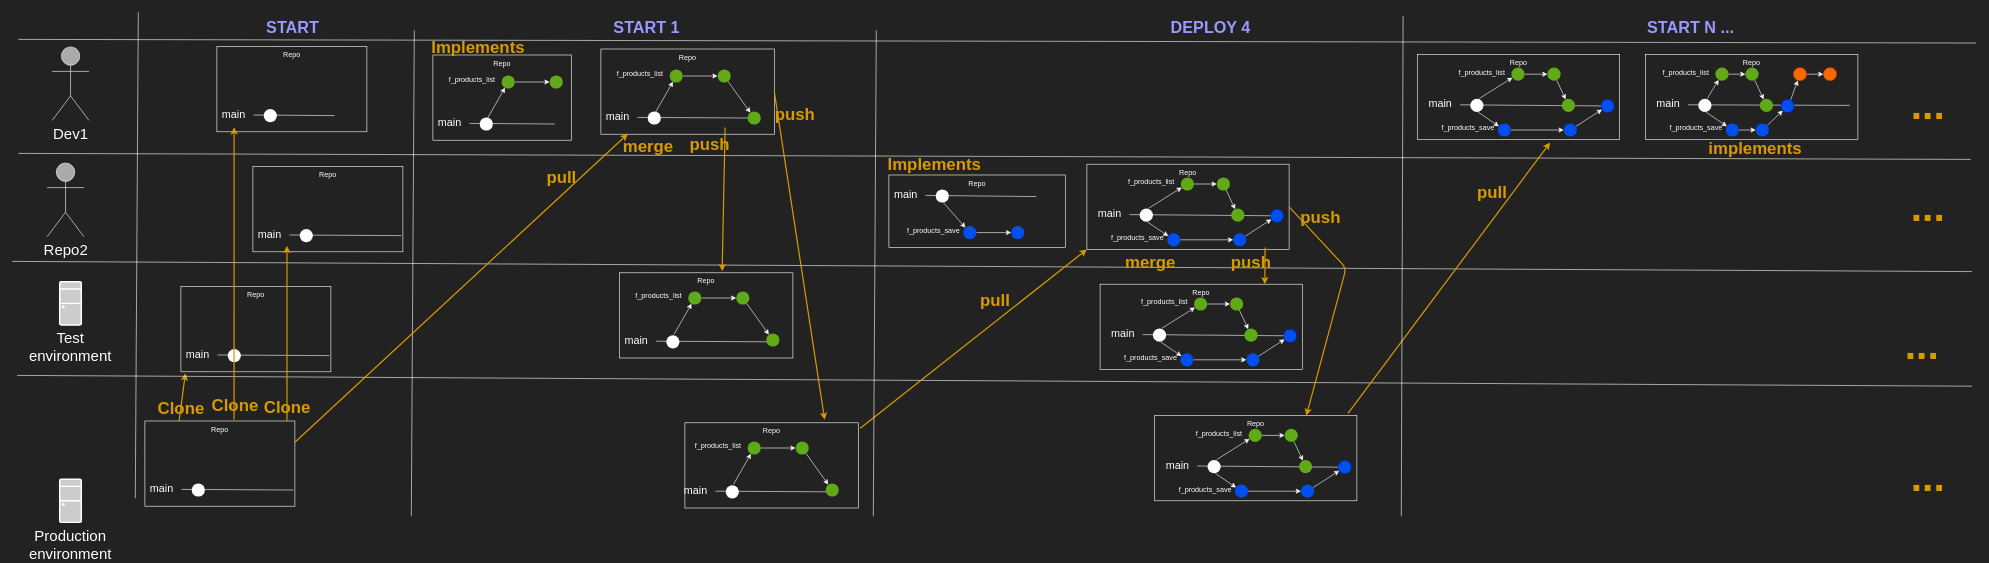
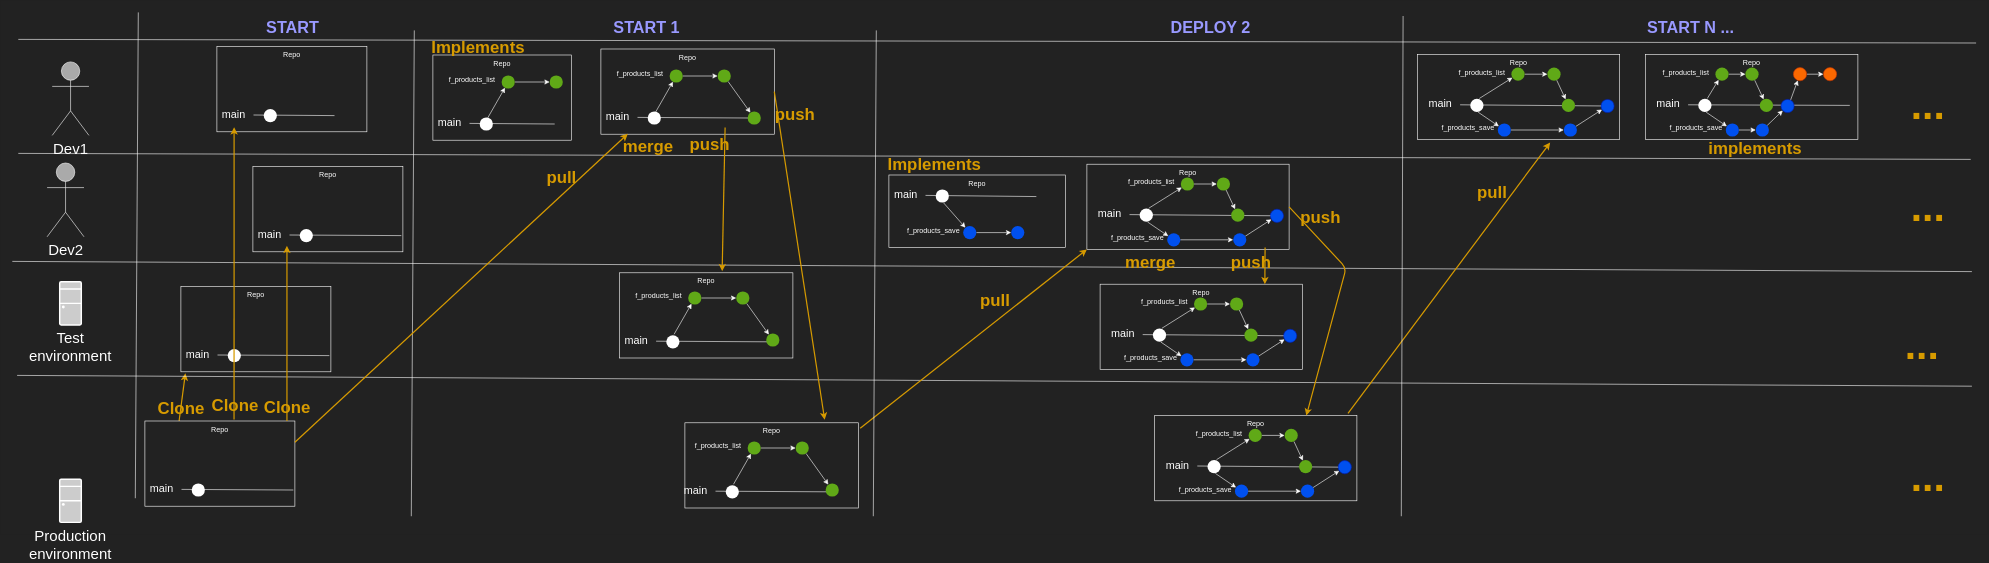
node "DEPLOY 4": label "DEPLOY 4" -> "DEPLOY 2"
node "Dev1": moved (71, 84) -> (71, 99)
node "Repo2": label "Repo2" -> "Dev2"
